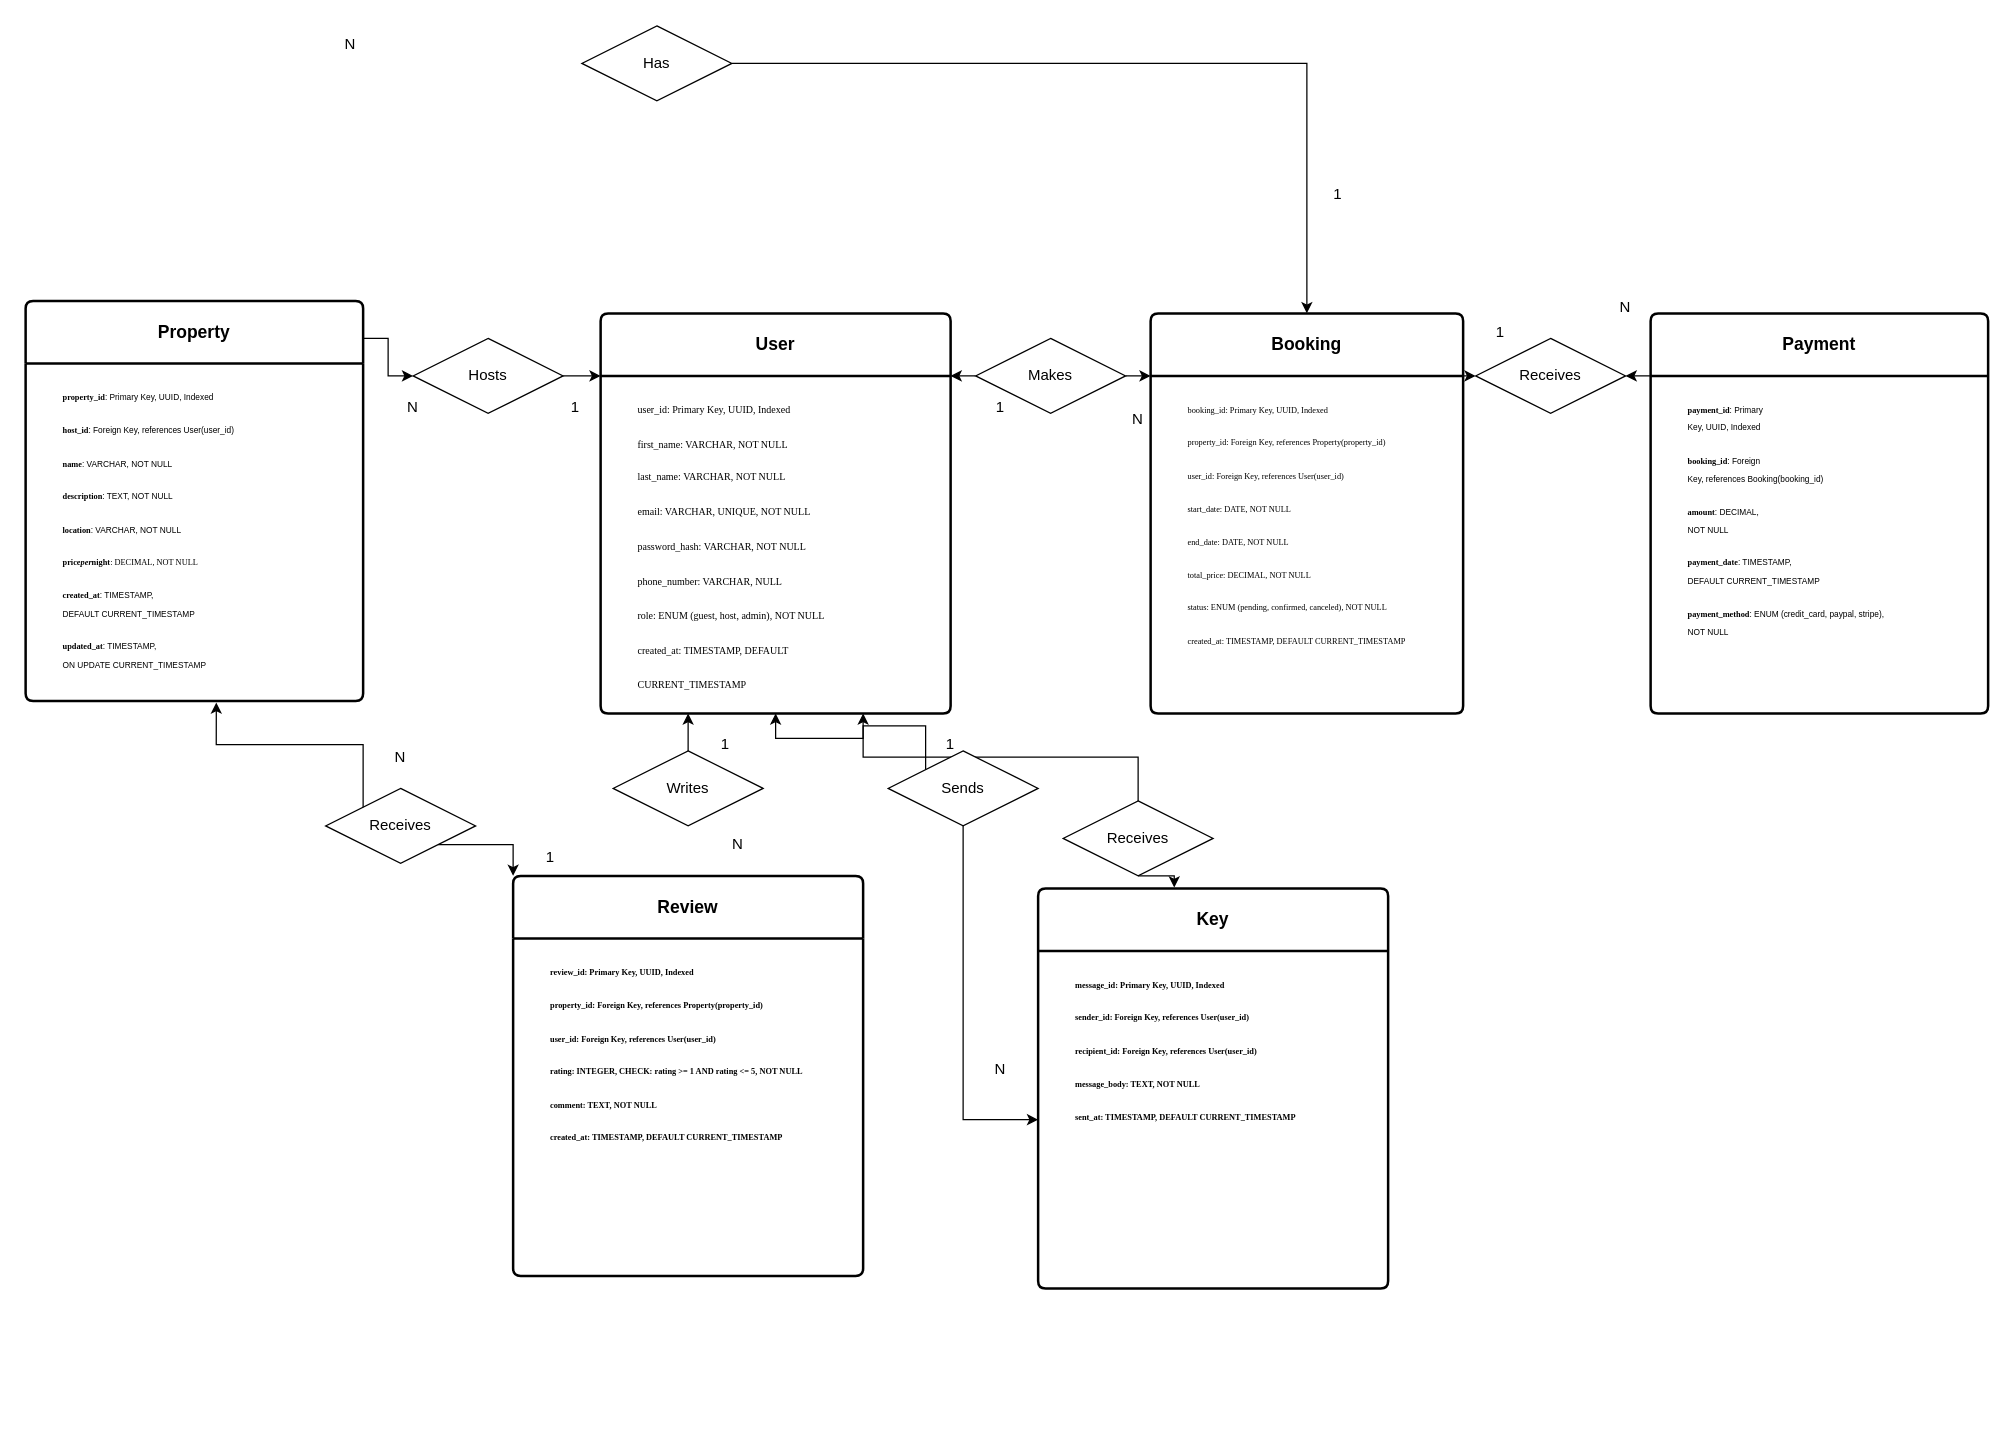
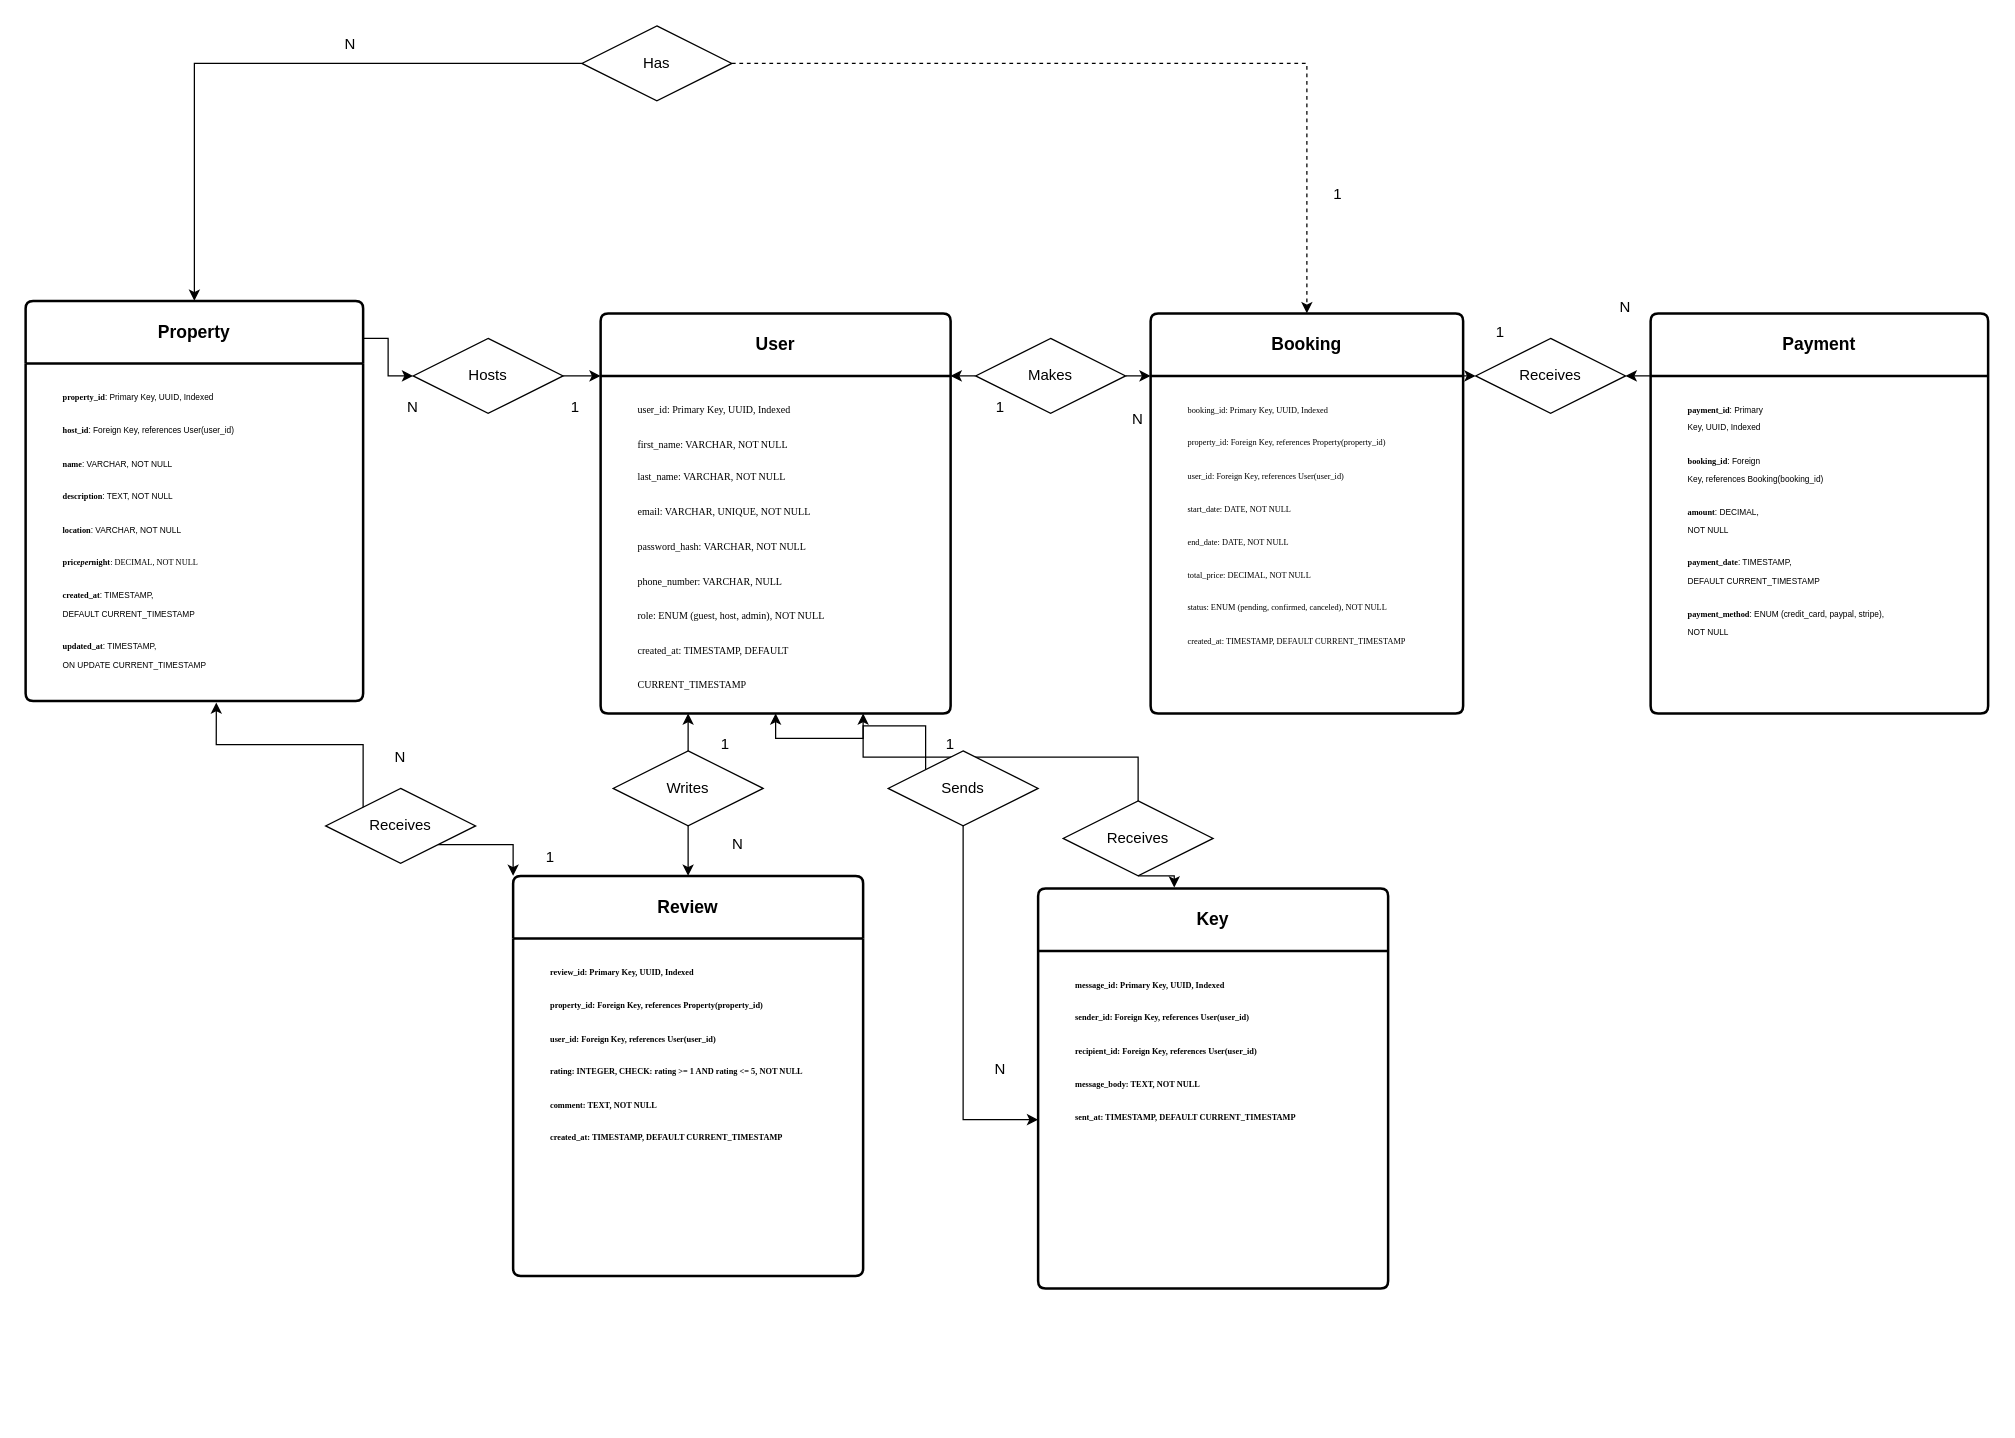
edge "Has" -> "Property": added
edge "Has" -> "Booking": style solid -> dashed
edge "Writes" -> "Review": added
